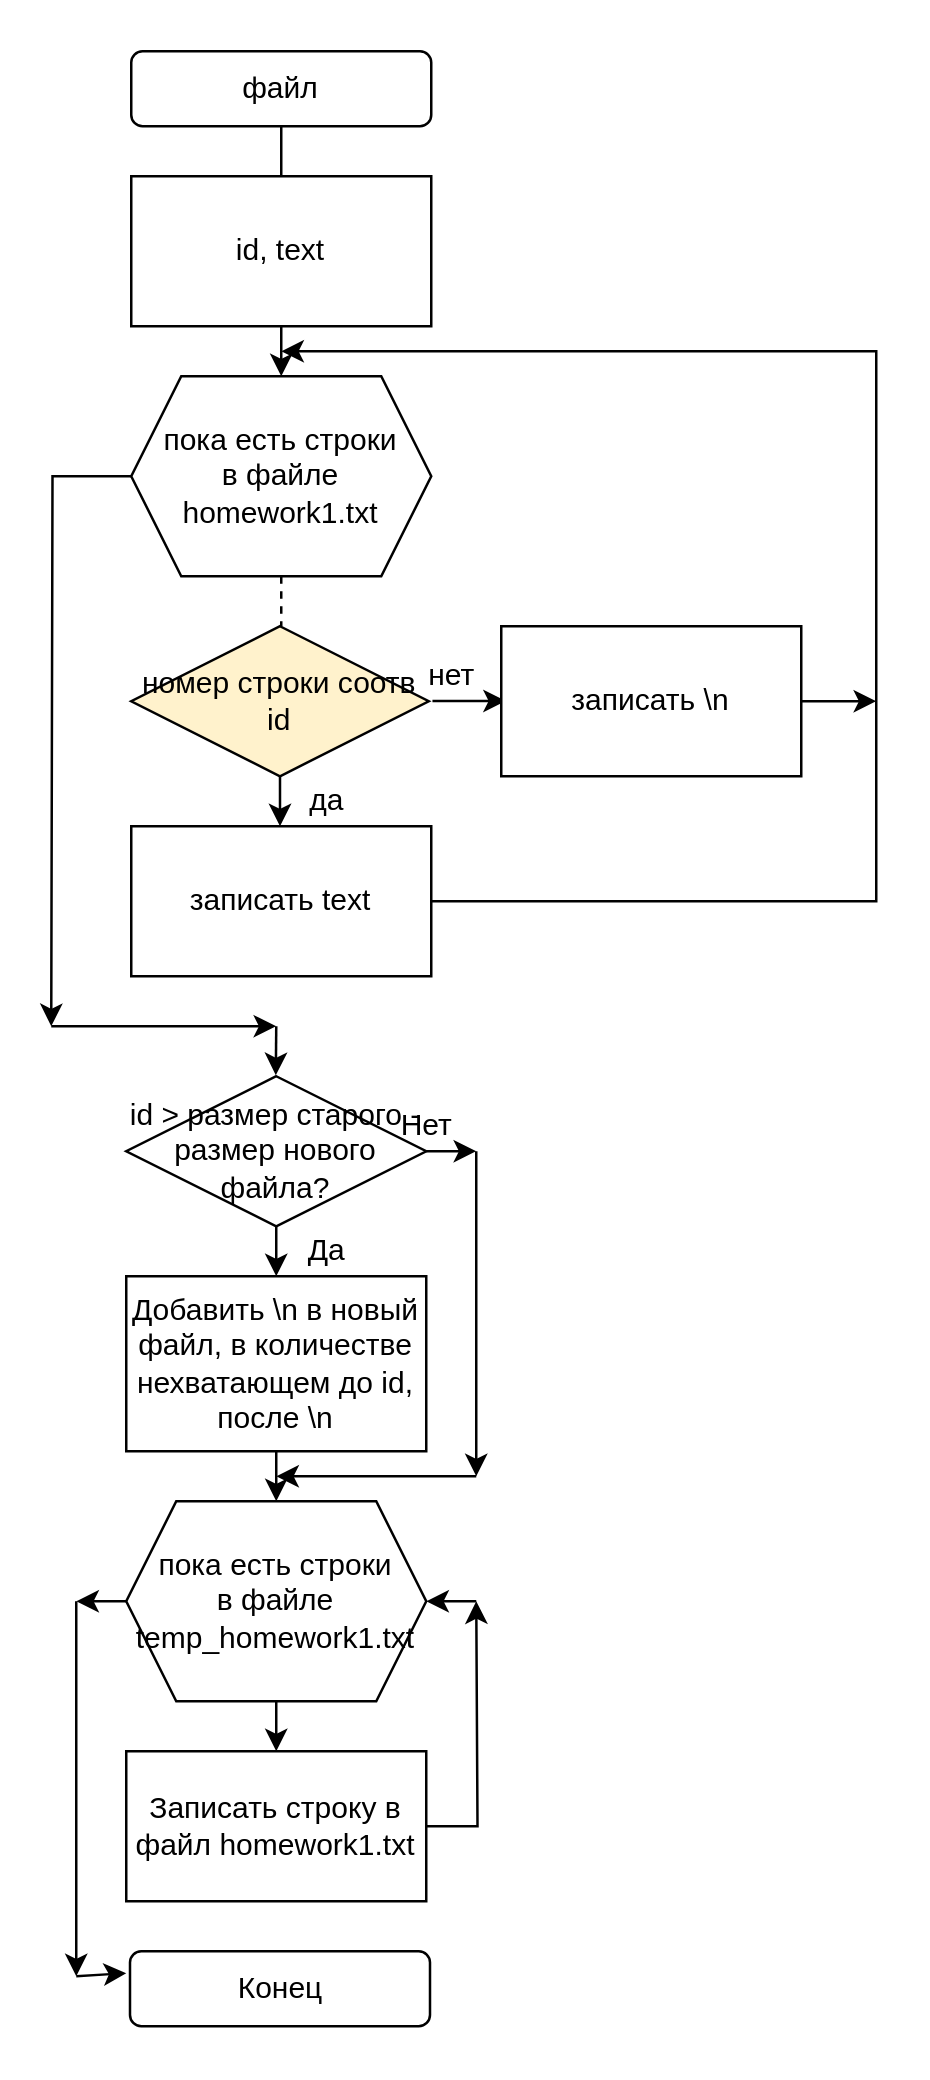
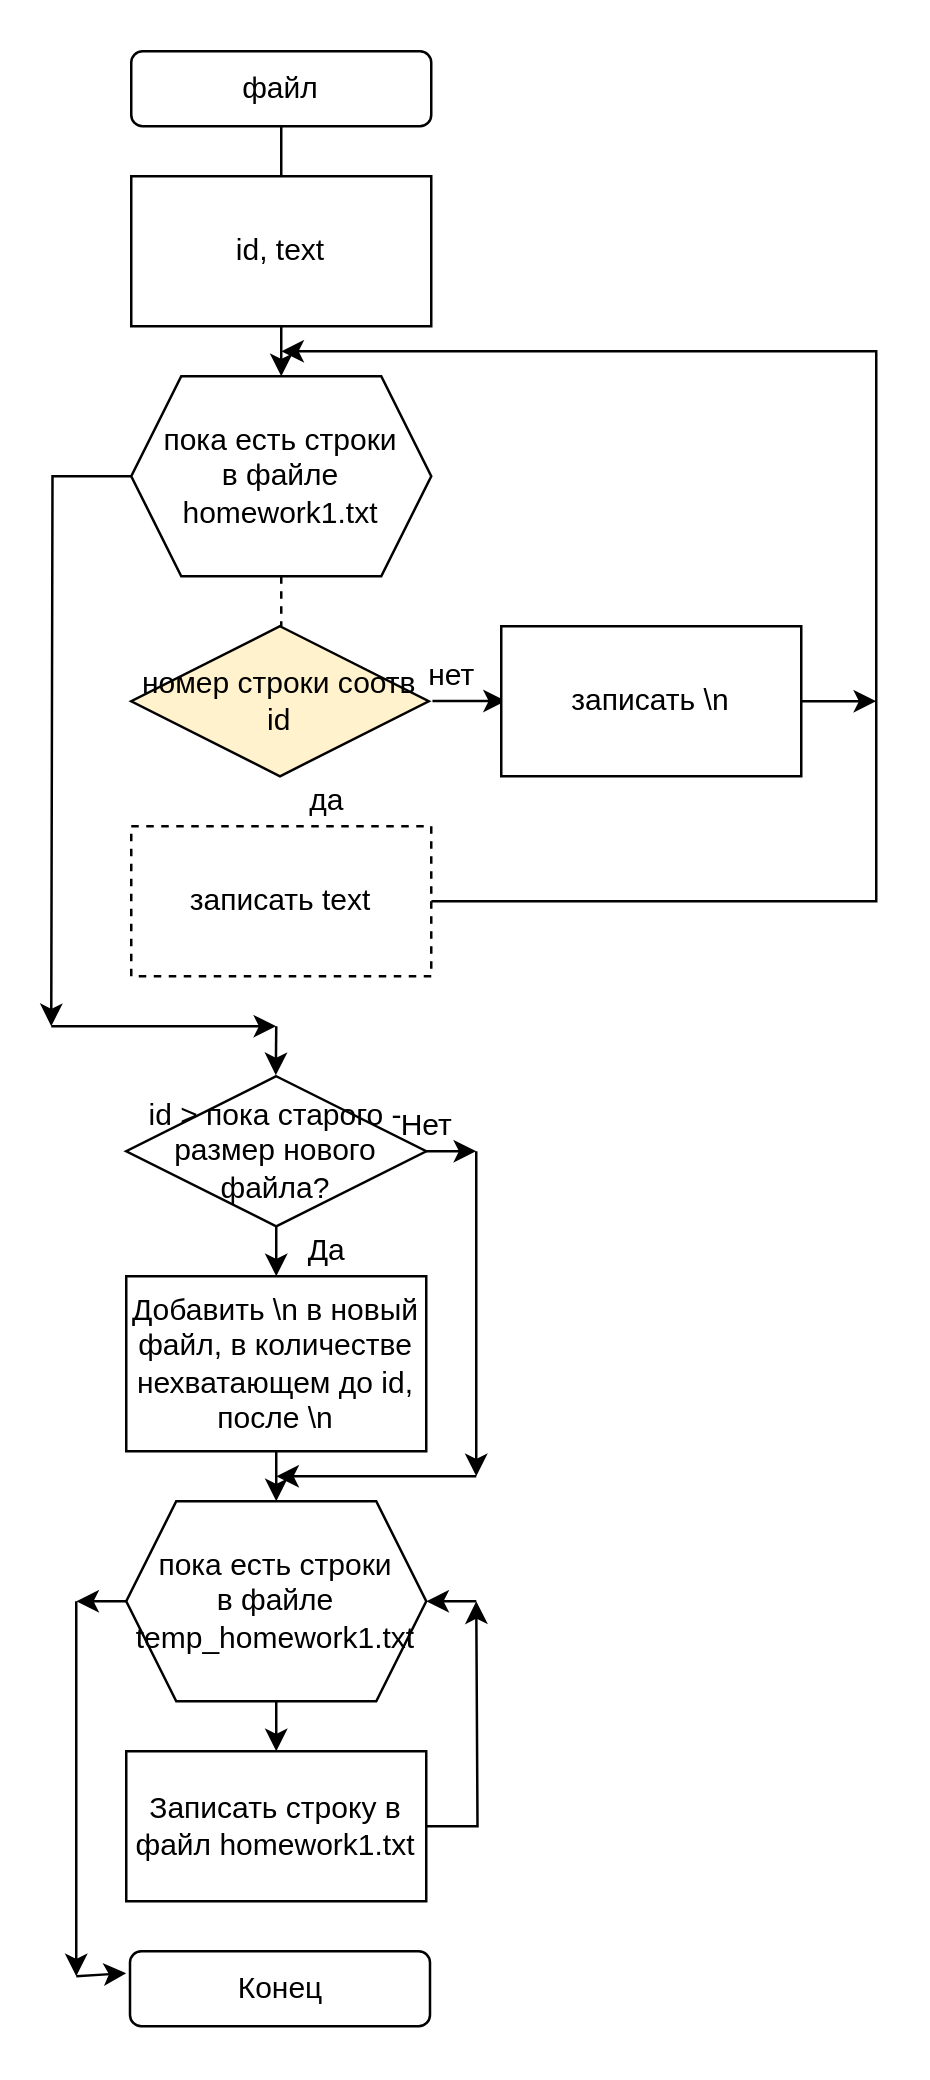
edge "номер строки соотв id" -> "записать text": removed
node "записать text": style solid -> dashed
node "id > размер старого - размер нового файла?": label "id > размер старого - размер нового файла?" -> "id > пока старого - размер нового файла?"
